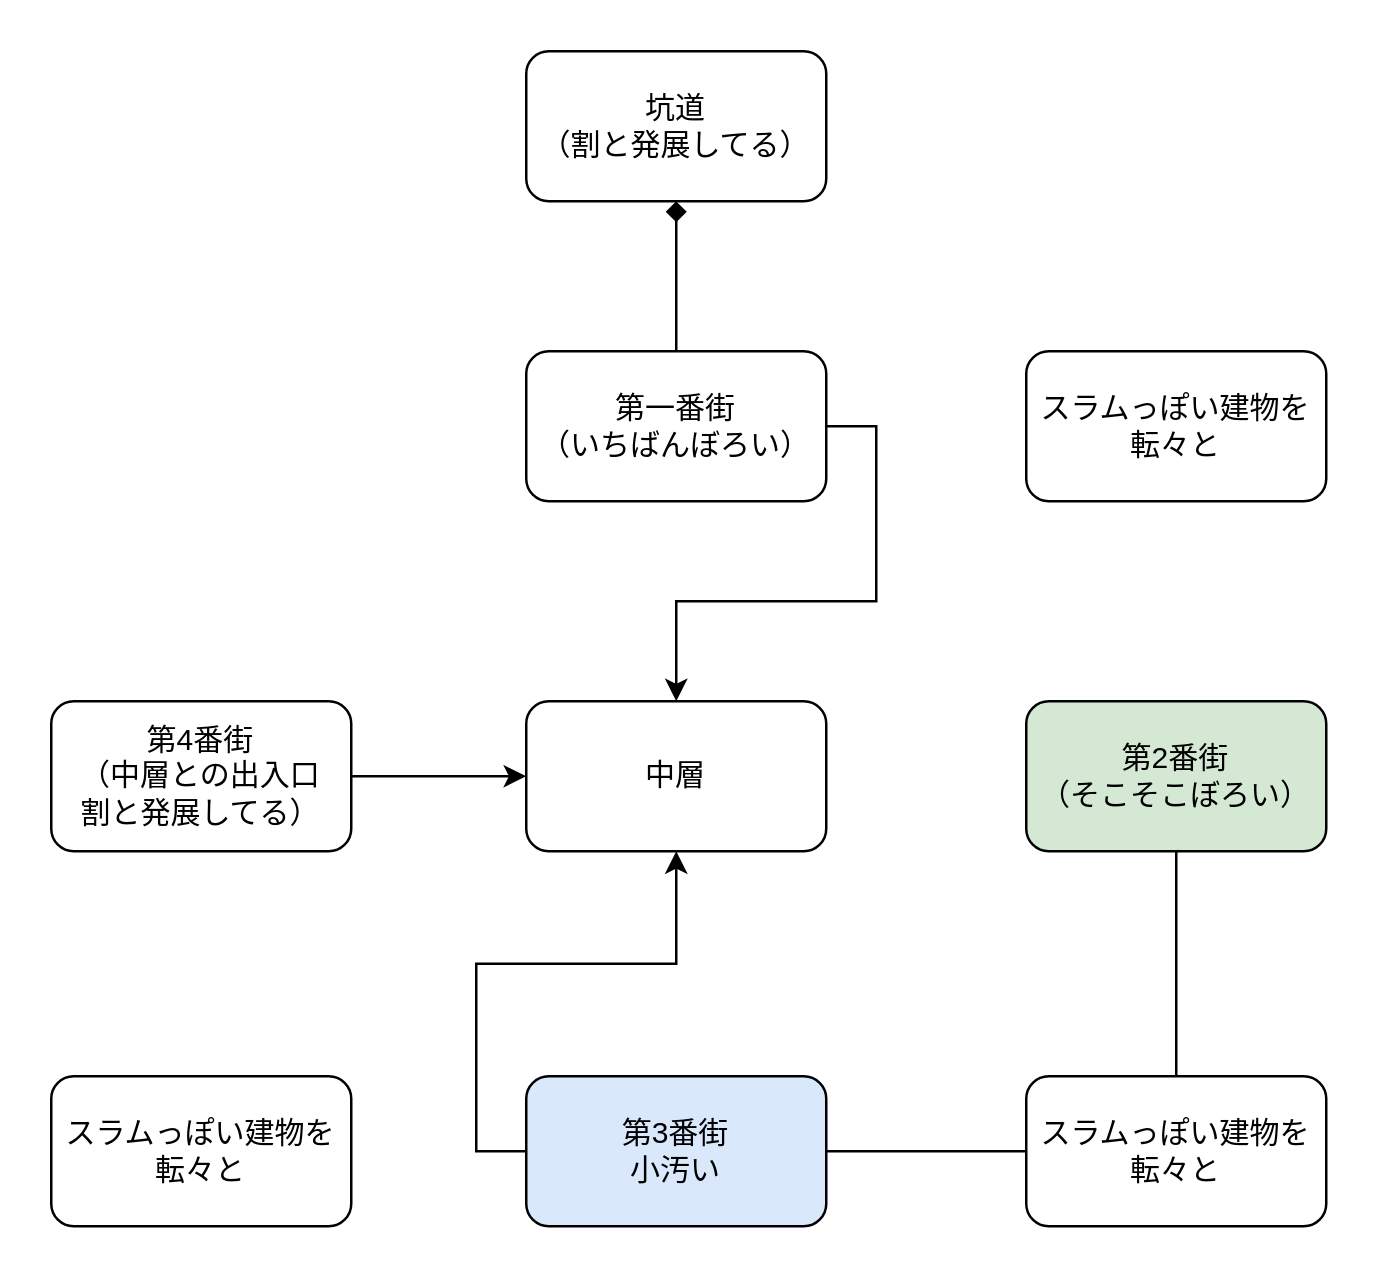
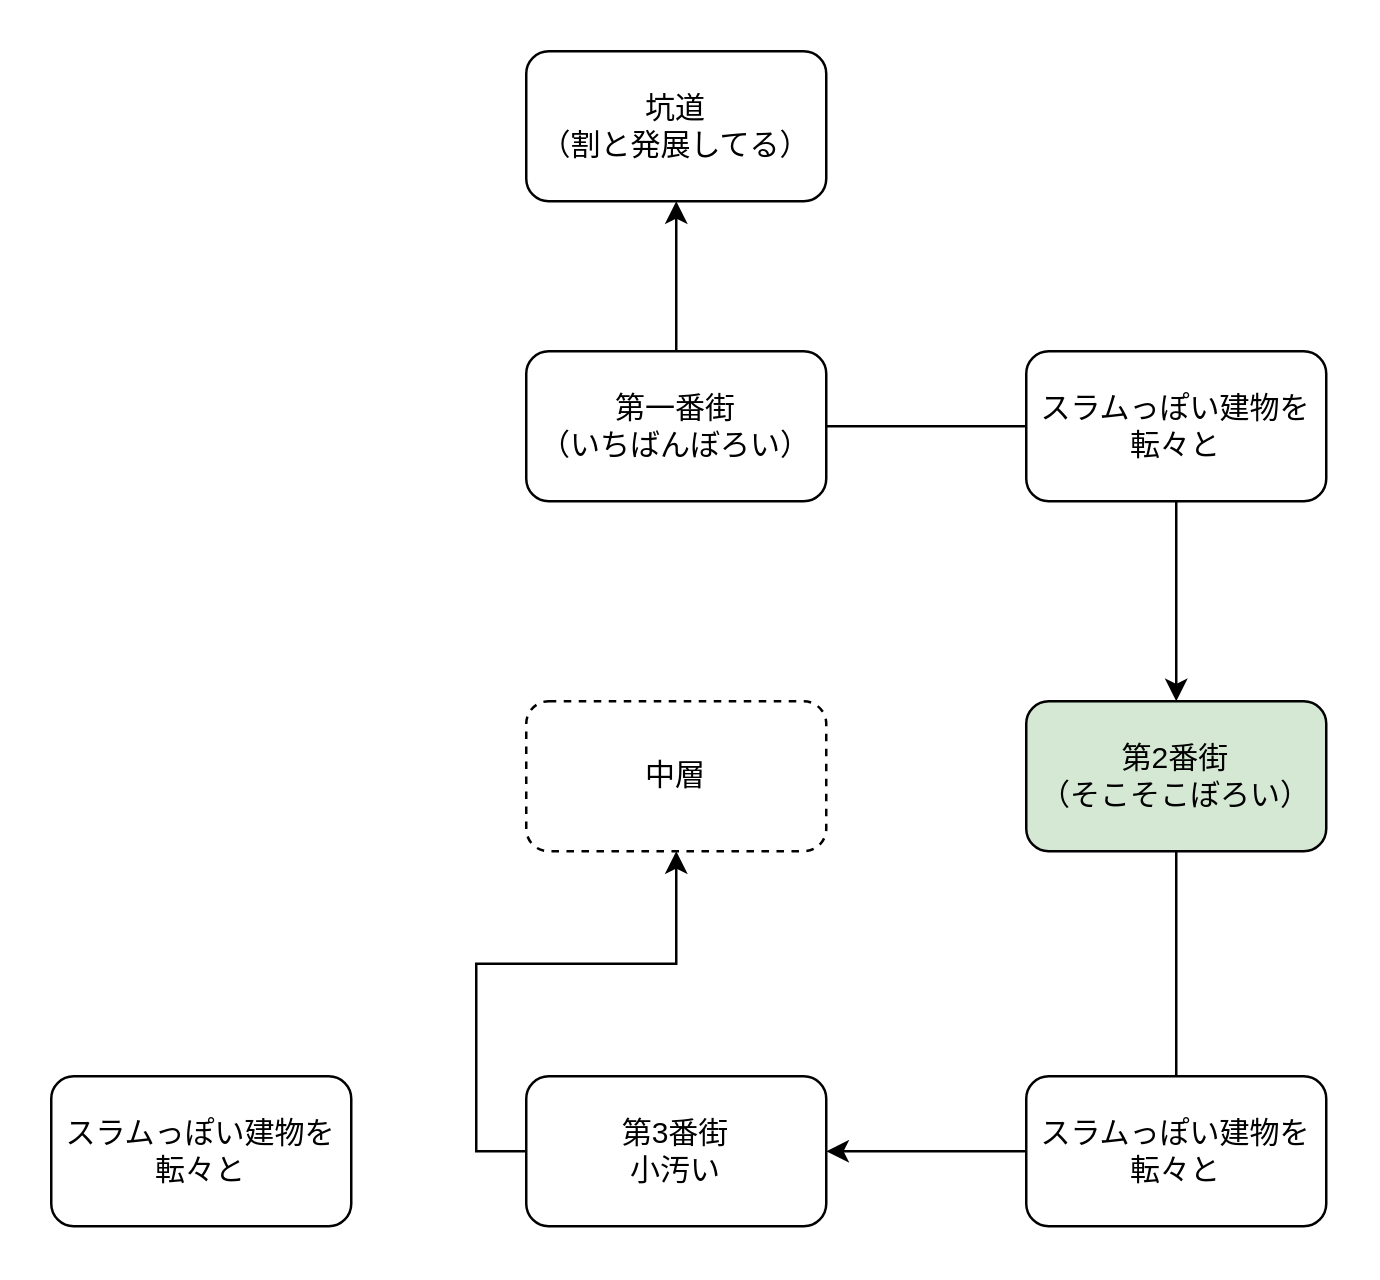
edge "第一番街 （いちばんぼろい）" -> "坑道 （割と発展してる）": arrowhead diamond -> classic
edge "第一番街 （いちばんぼろい）" -> "中層": now "第一番街 （いちばんぼろい）" -> "第2番街 （そこそこぼろい）"
node "第4番街 （中層との出入口 割と発展してる）": removed
edge "第4番街 （中層との出入口 割と発展してる）" -> "中層": removed
node "中層": style solid -> dashed
node "第3番街 小汚い": fillcolor #dae8fc -> #ffffff
edge "第2番街 （そこそこぼろい）" -- "第3番街 小汚い": arrowhead none -> classic
